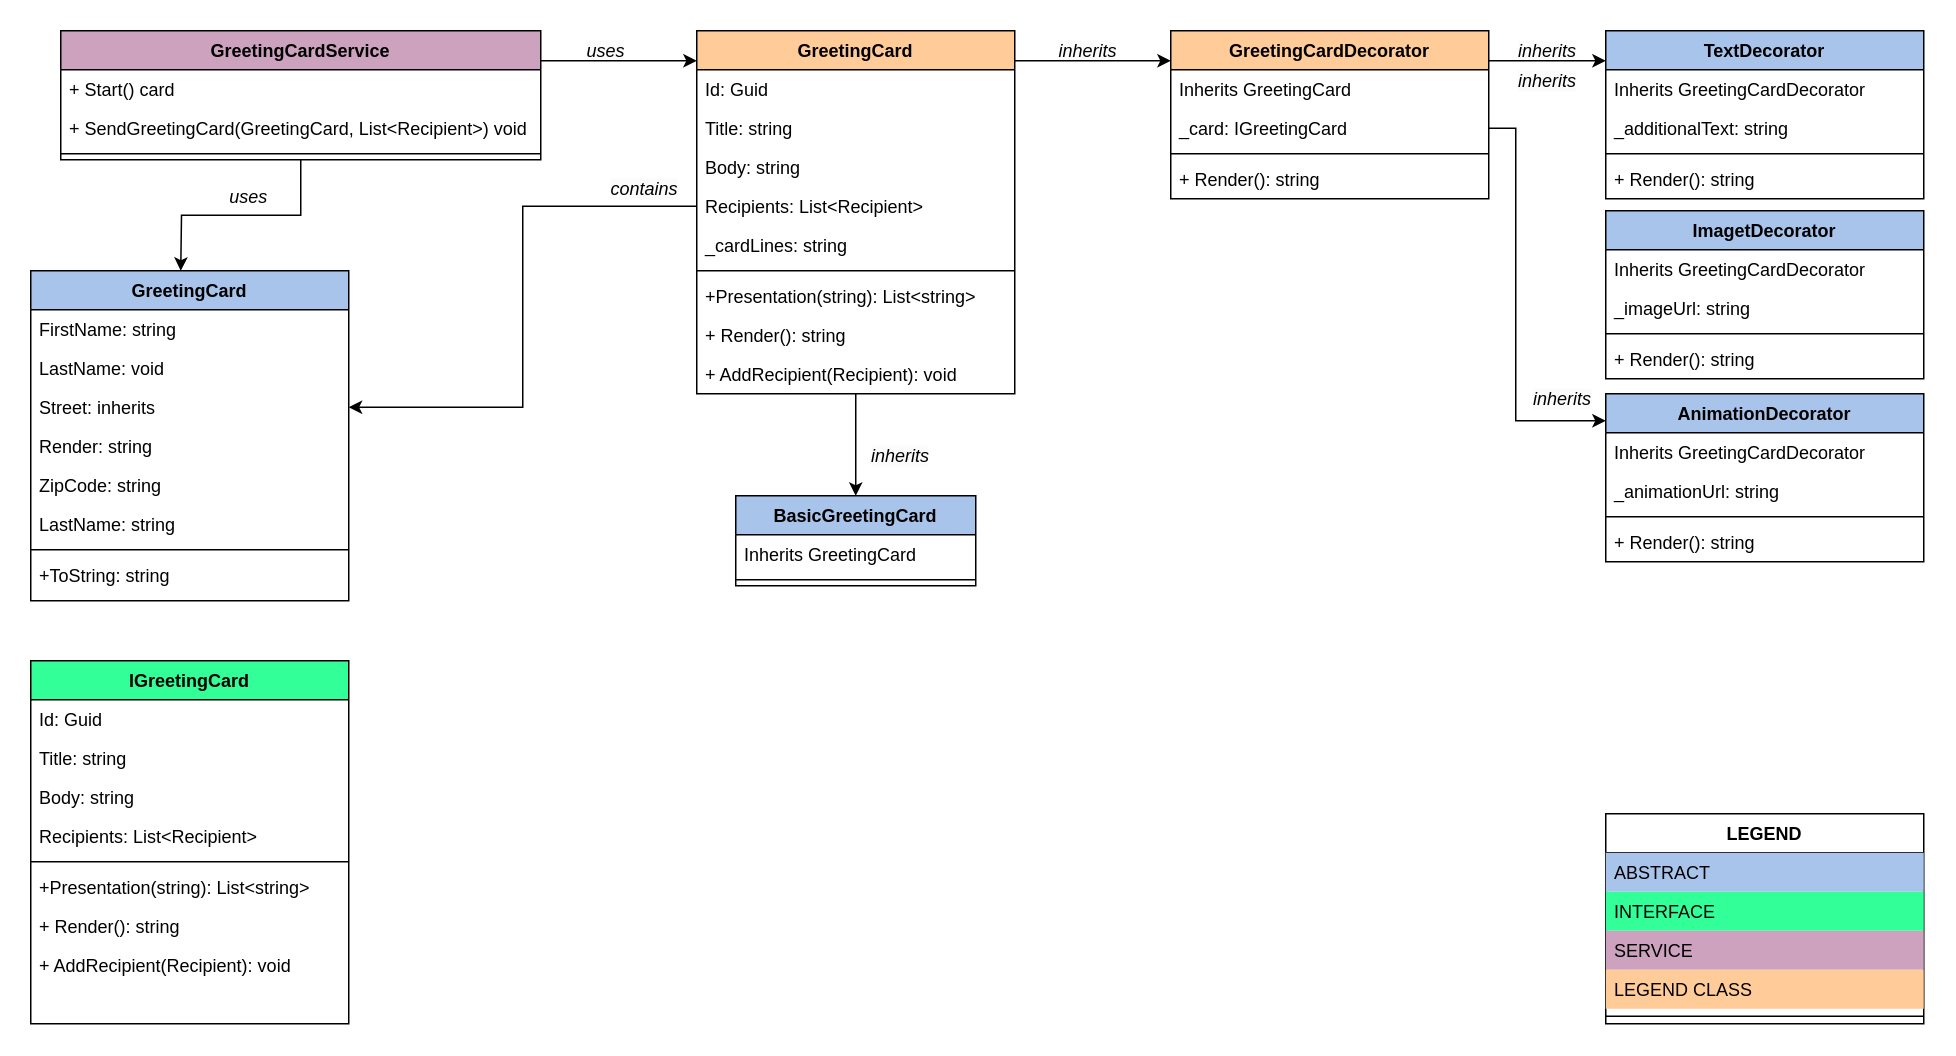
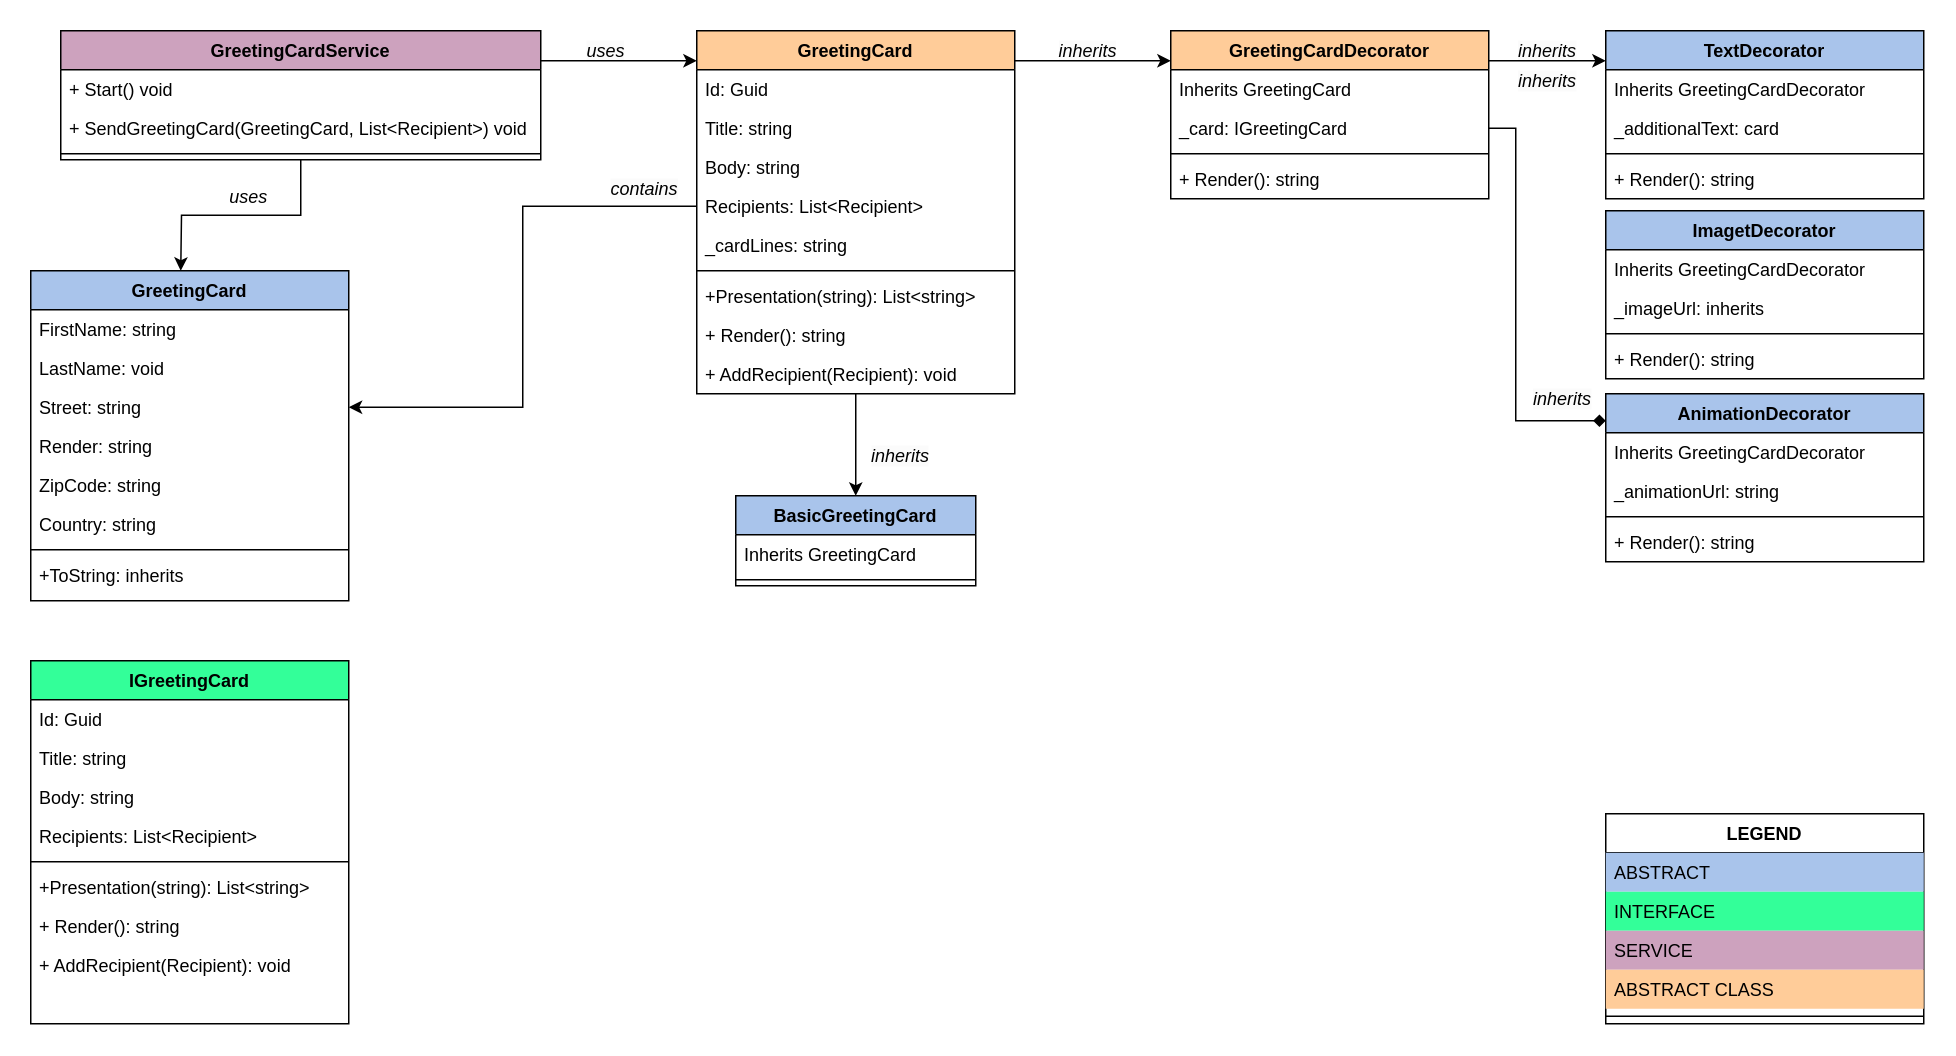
node "+ Start() card": label "+ Start() card" -> "+ Start() void"
node "_additionalText: string": label "_additionalText: string" -> "_additionalText: card"
node "_imageUrl: string": label "_imageUrl: string" -> "_imageUrl: inherits"
node "Street: inherits": label "Street: inherits" -> "Street: string"
edge "_card: IGreetingCard" -> "AnimationDecorator": arrowhead classic -> diamond
node "LastName: string": label "LastName: string" -> "Country: string"
node "+ToString: string": label "+ToString: string" -> "+ToString: inherits"
node "LEGEND CLASS": label "LEGEND CLASS" -> "ABSTRACT CLASS"
